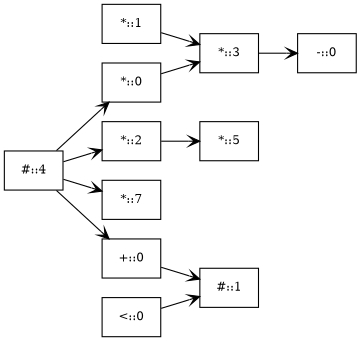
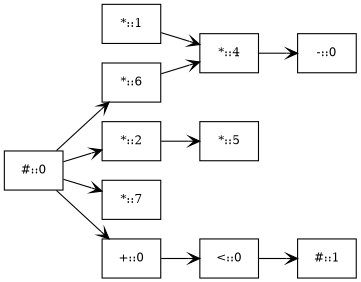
node "*::3": label "*::3" -> "*::4"
node "*::0": label "*::0" -> "*::6"
node "#::4": label "#::4" -> "#::0"
edge "+::0" -> "#::1": now "+::0" -> "<::0"
